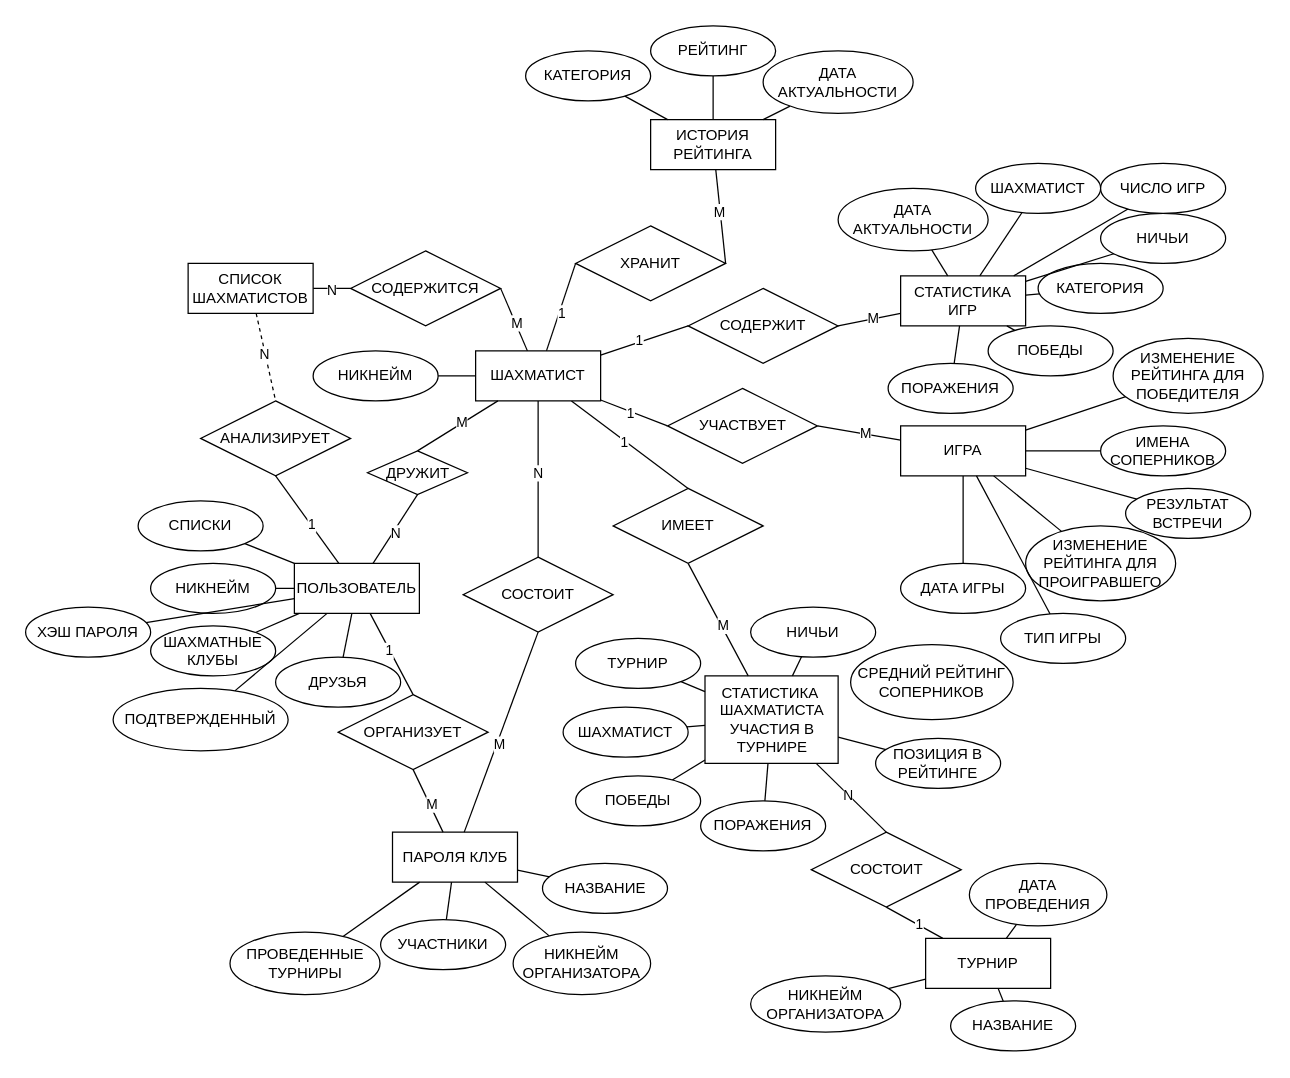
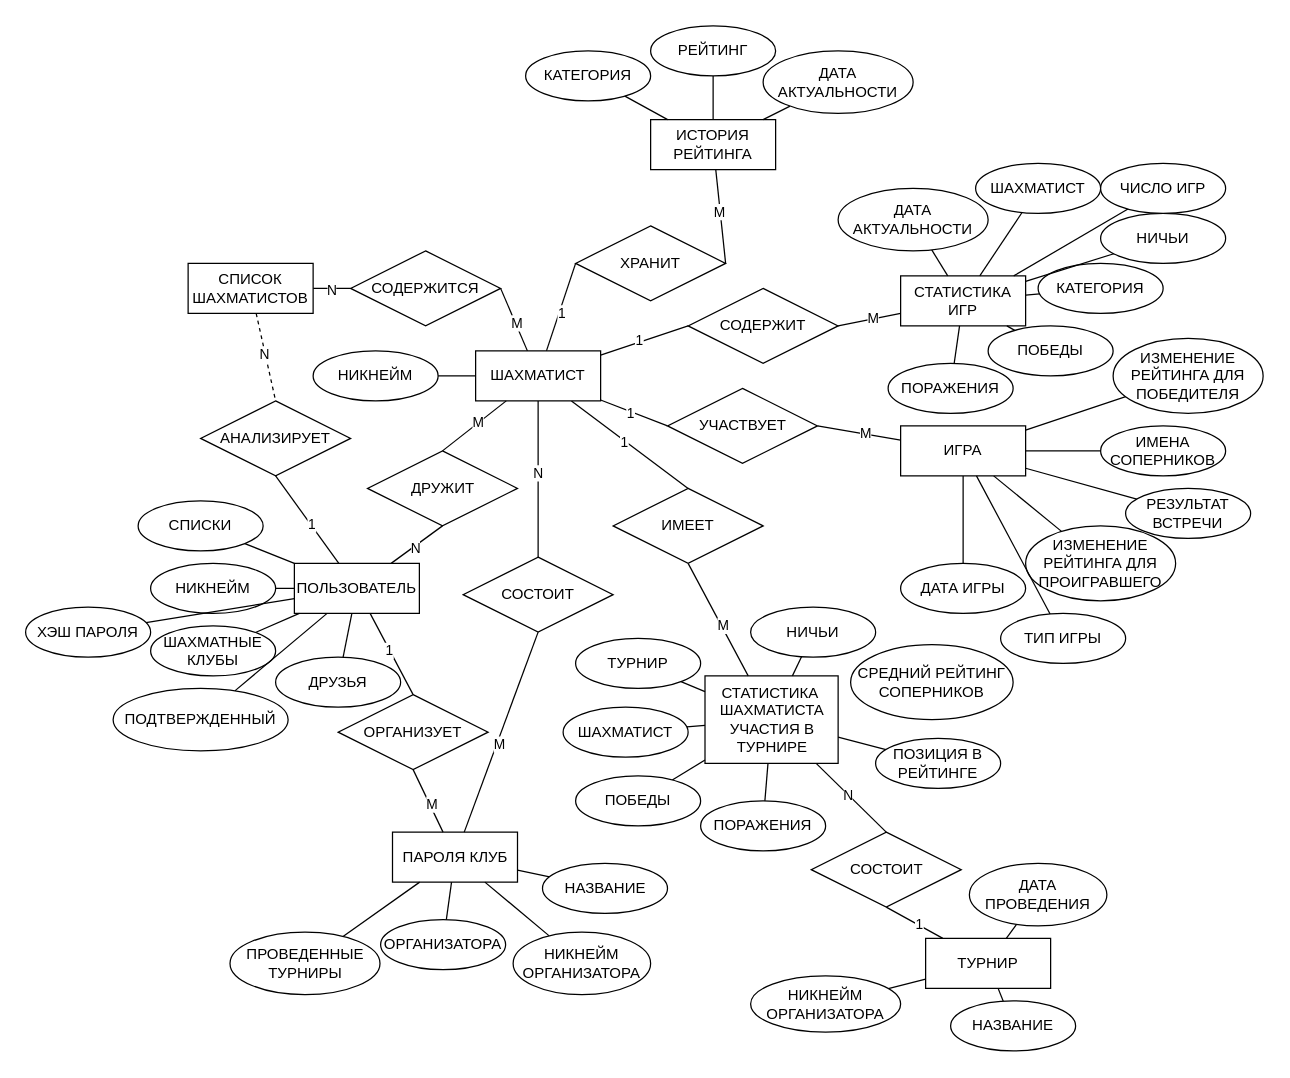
node "ДРУЖИТ": size 100x44 -> 150x75
node "УЧАСТНИКИ": label "УЧАСТНИКИ" -> "ОРГАНИЗАТОРА"
